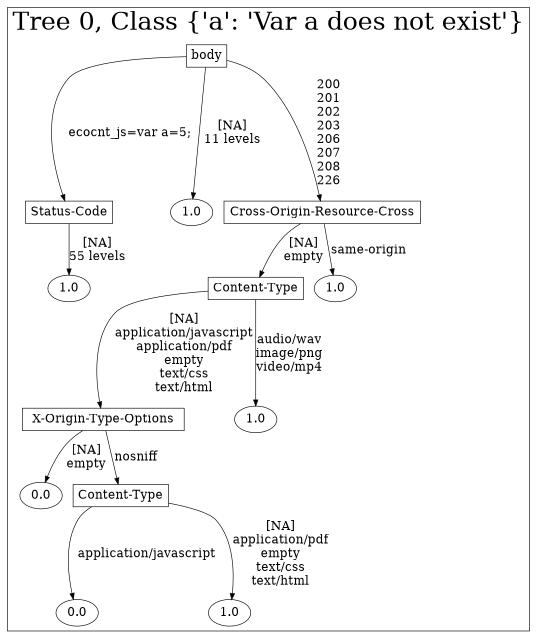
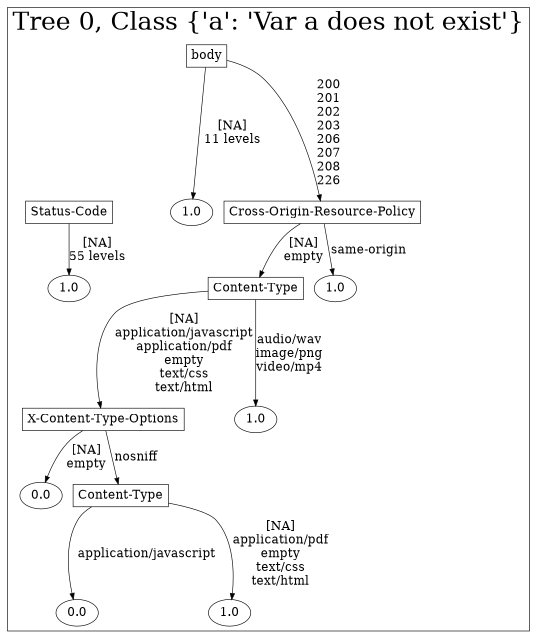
edge "body" -> "Status-Code": removed, label "ecocnt_js=var a=5;"
node "Cross-Origin-Resource-Cross": label "Cross-Origin-Resource-Cross" -> "Cross-Origin-Resource-Policy"
node "X-Origin-Type-Options": label "X-Origin-Type-Options" -> "X-Content-Type-Options"
